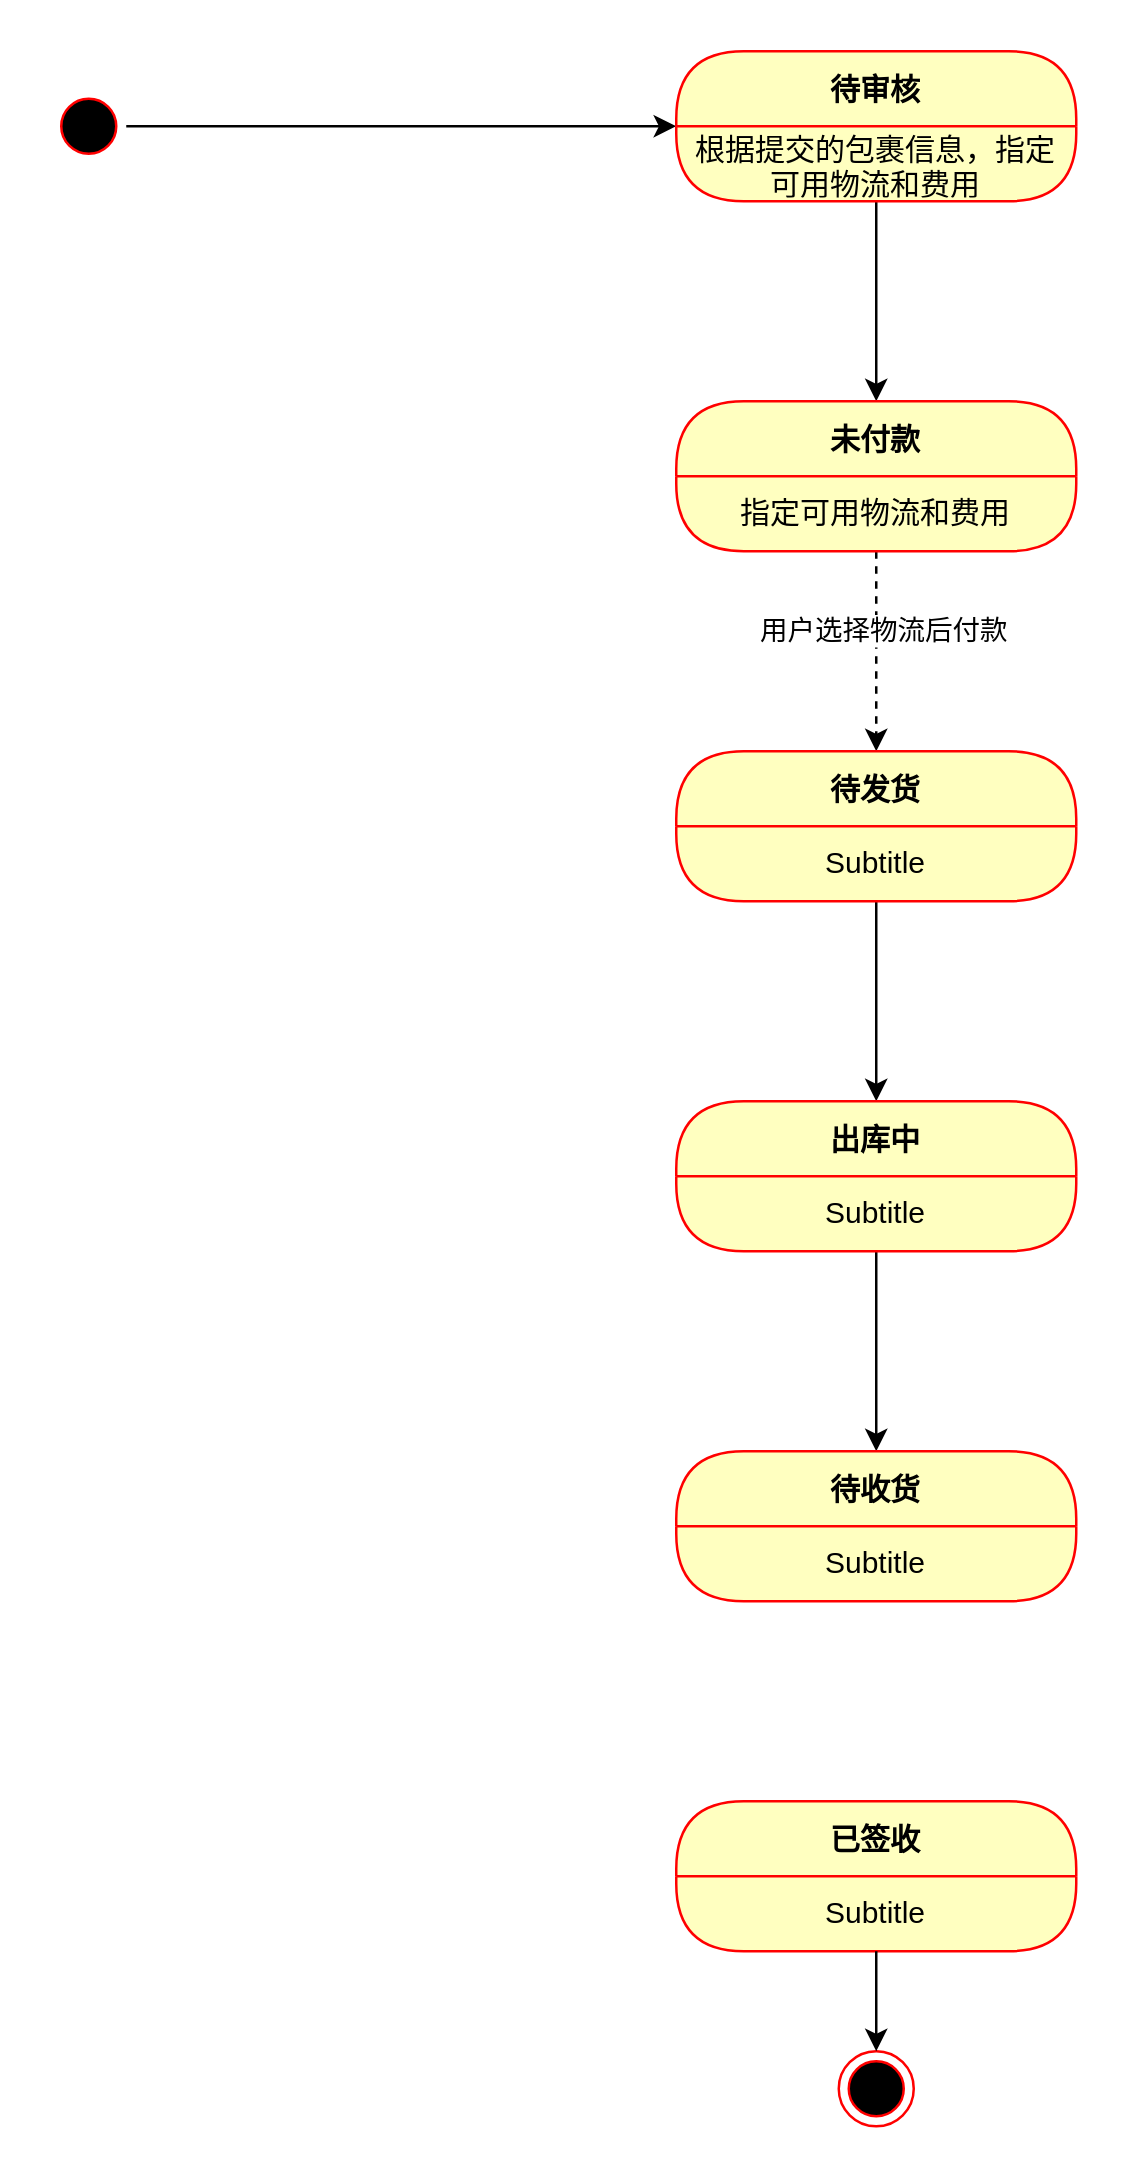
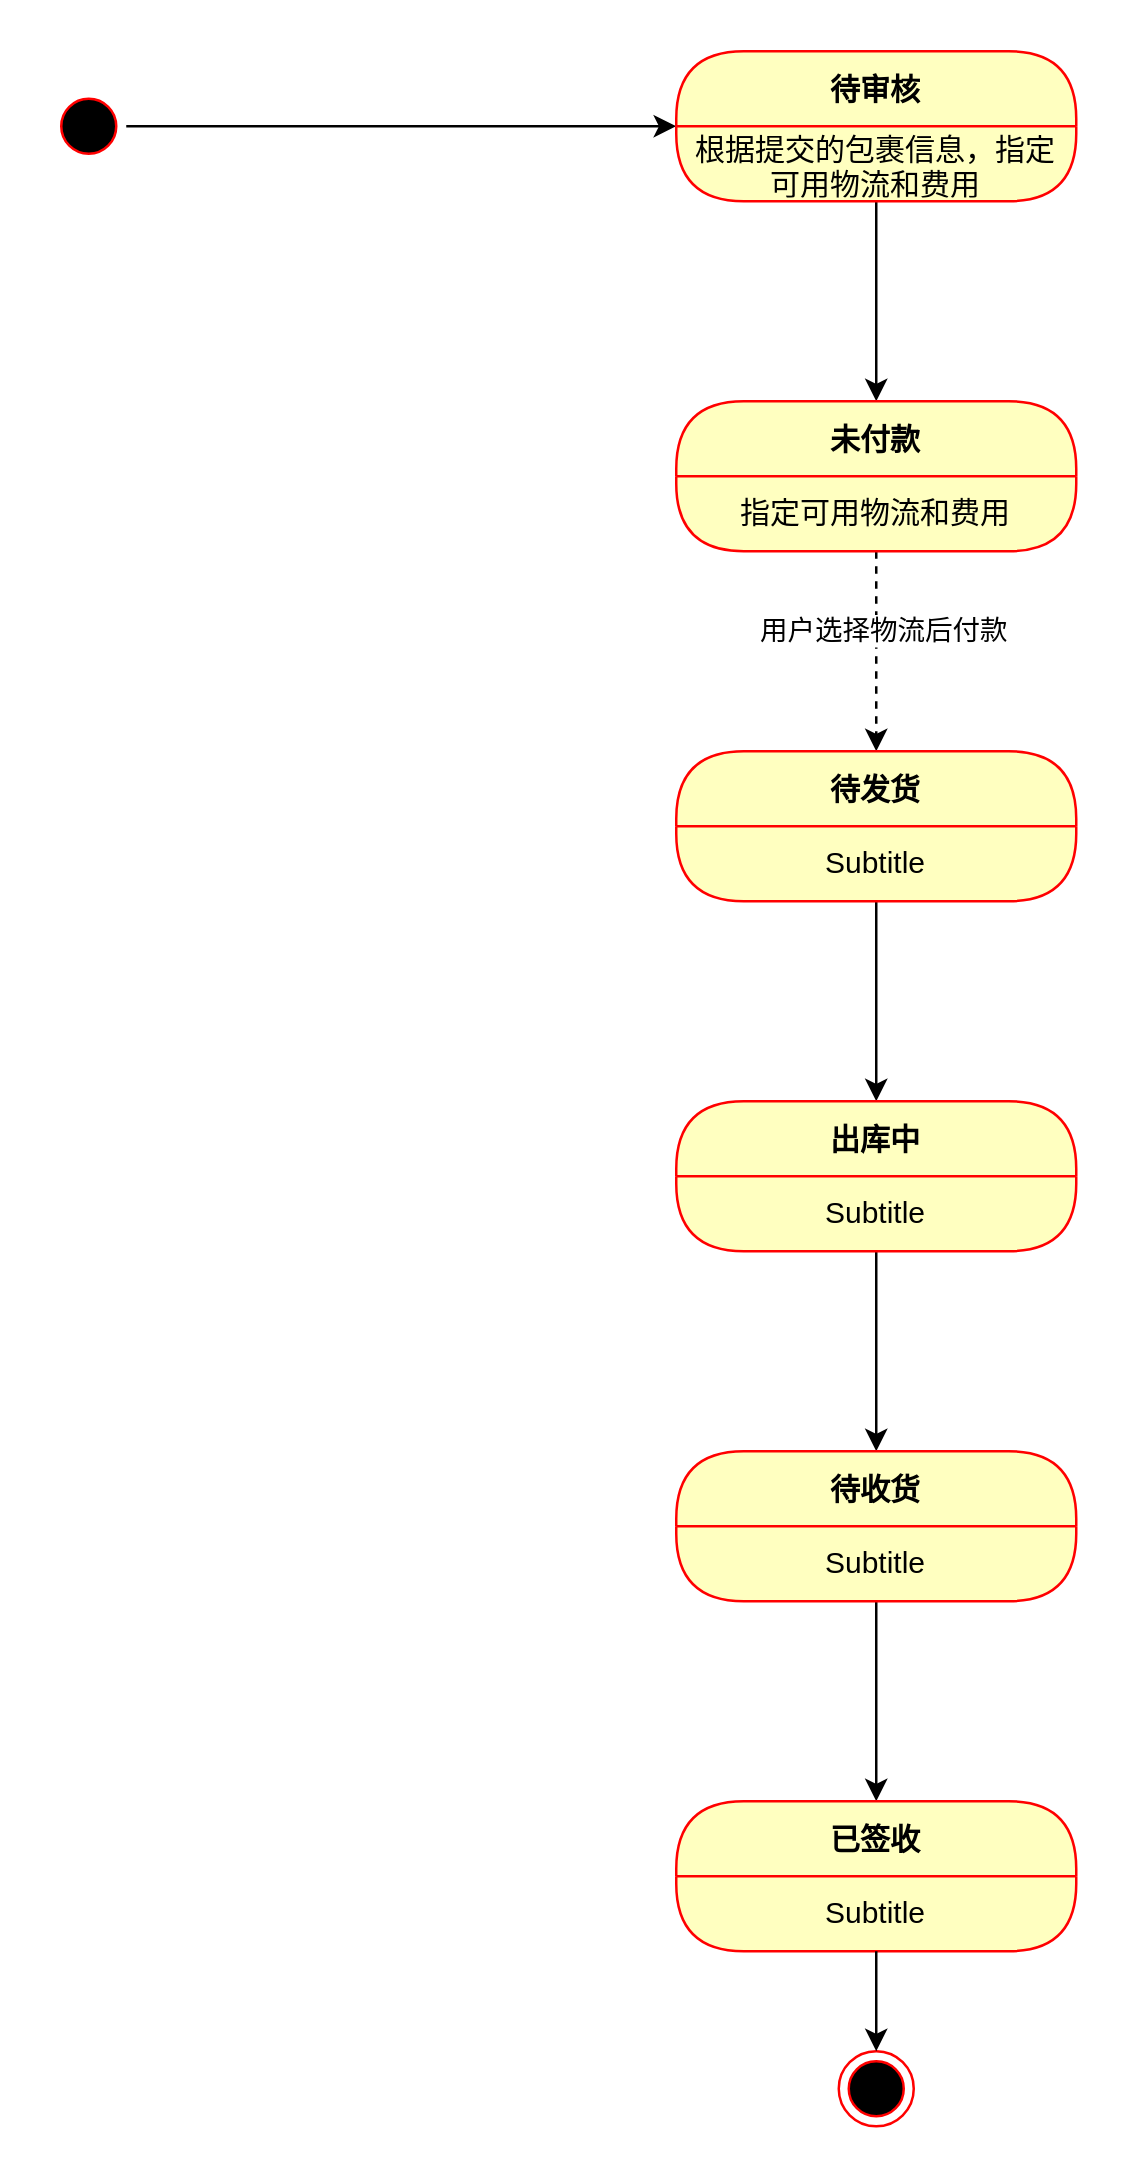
edge "待收货" -> "已签收": added
